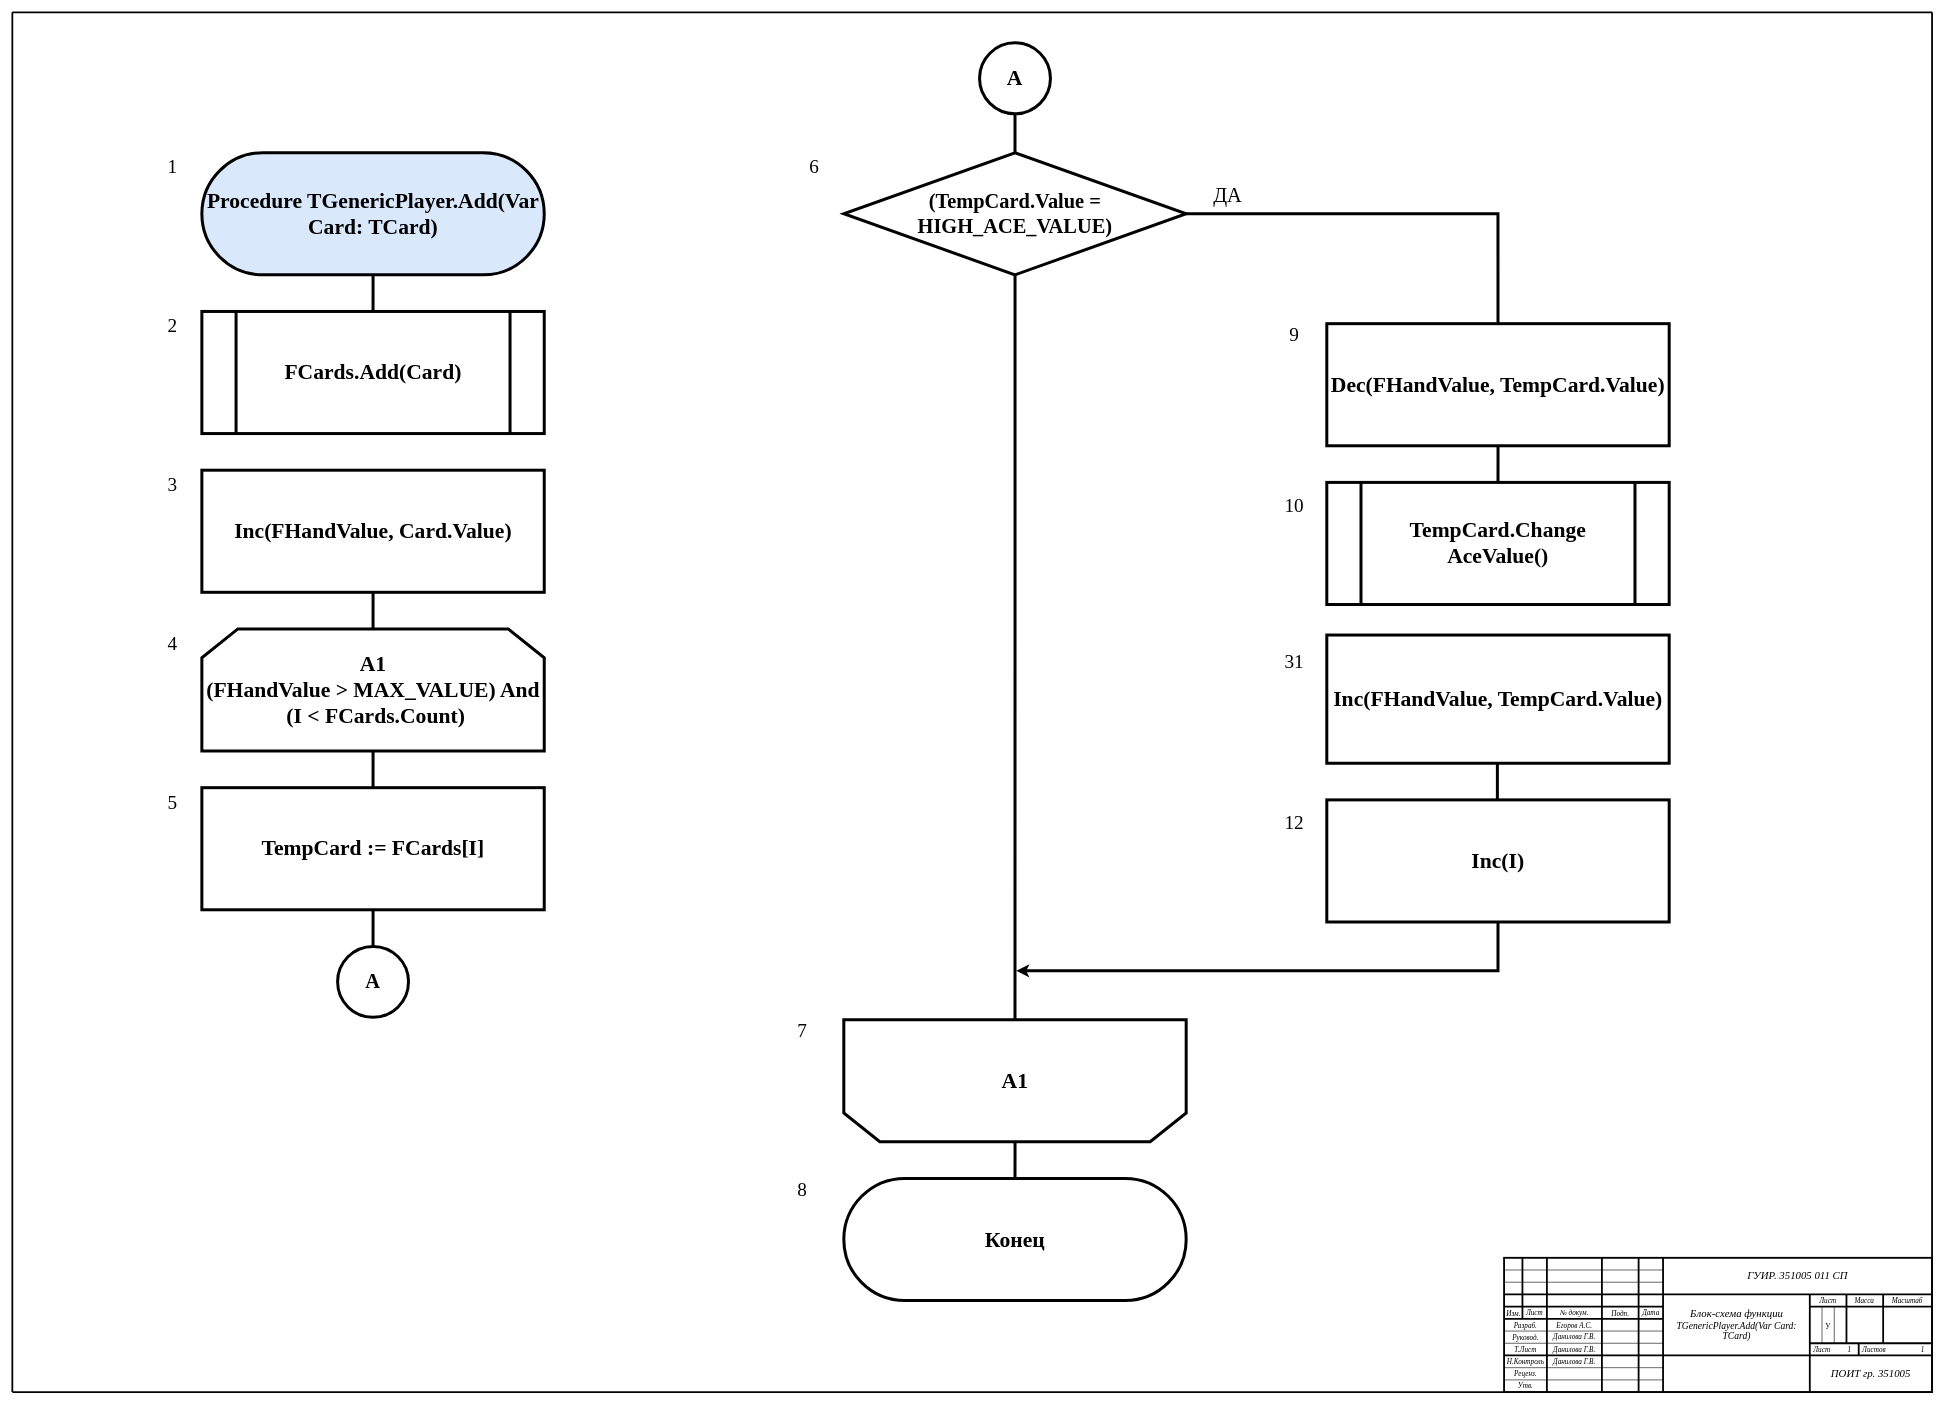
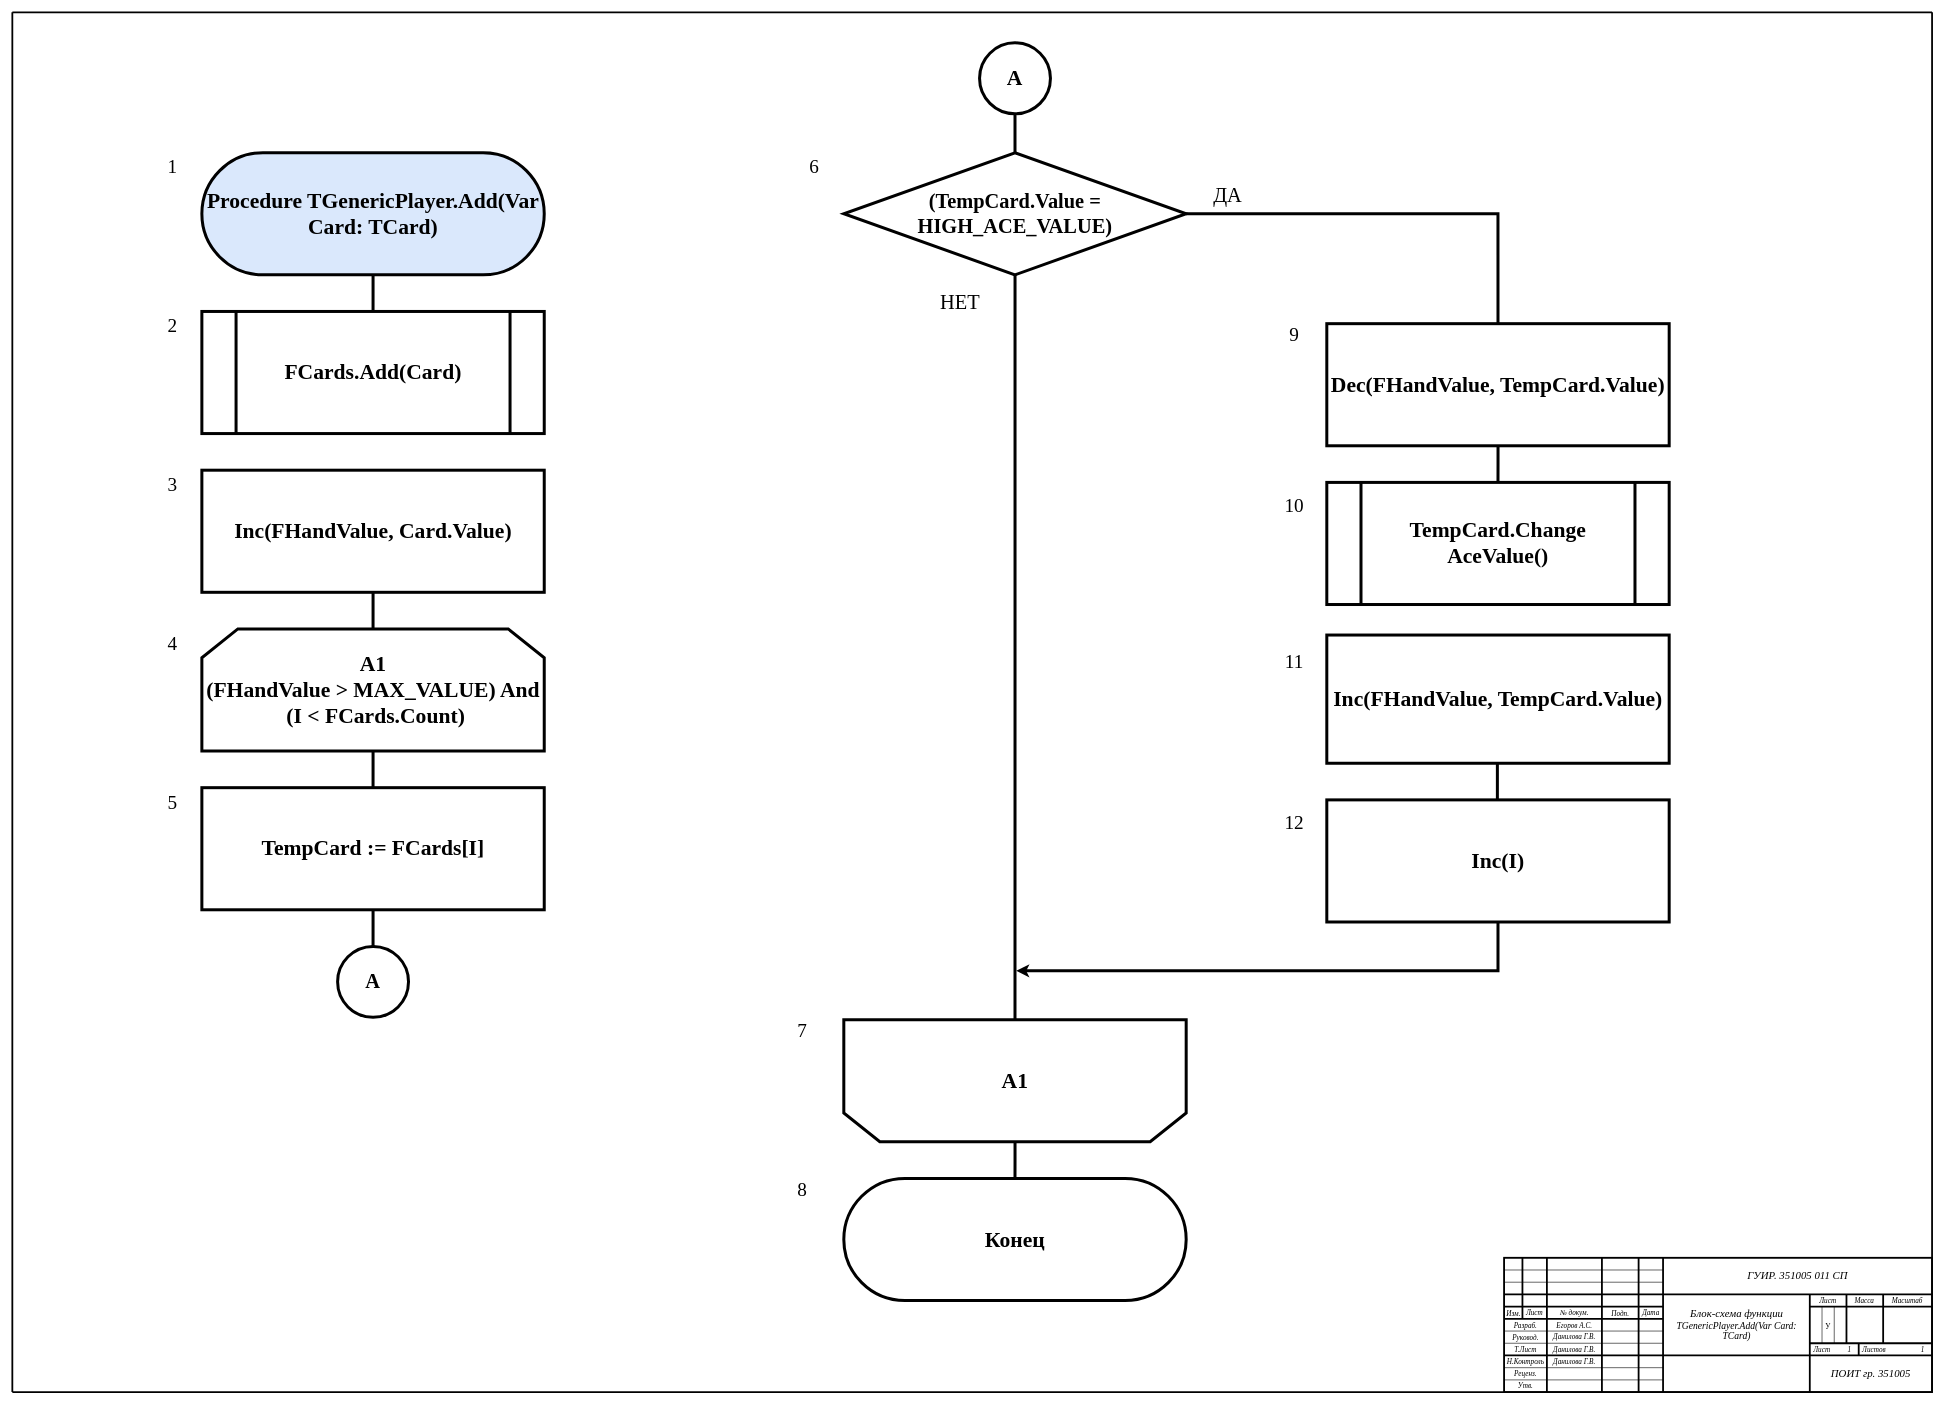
node "НЕТ": added
node "31": label "31" -> "11"
